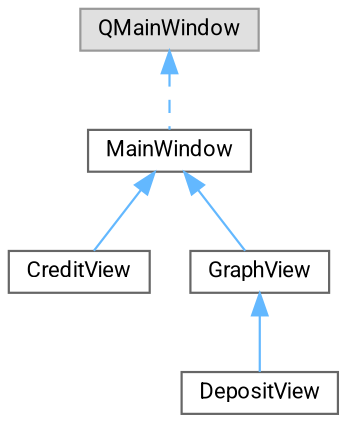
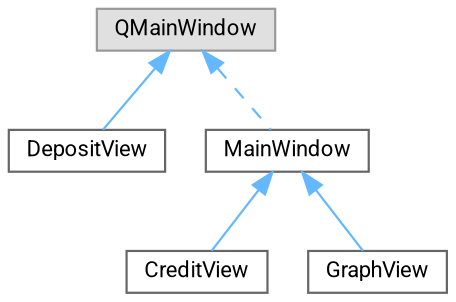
edge "DepositView" -> "GraphView": now "DepositView" -> "QMainWindow"
